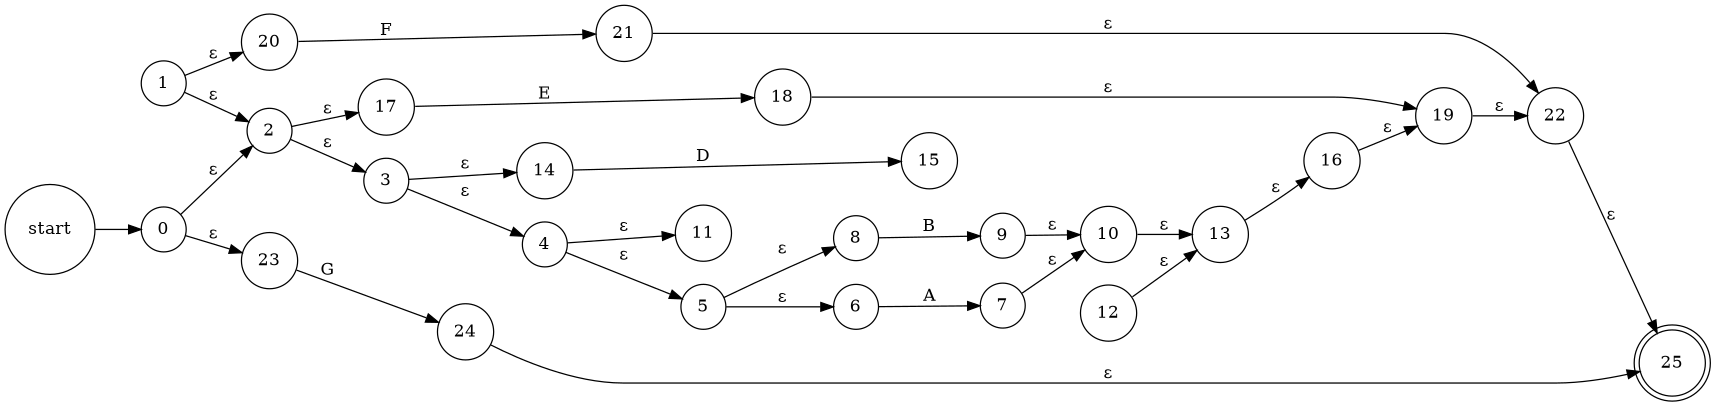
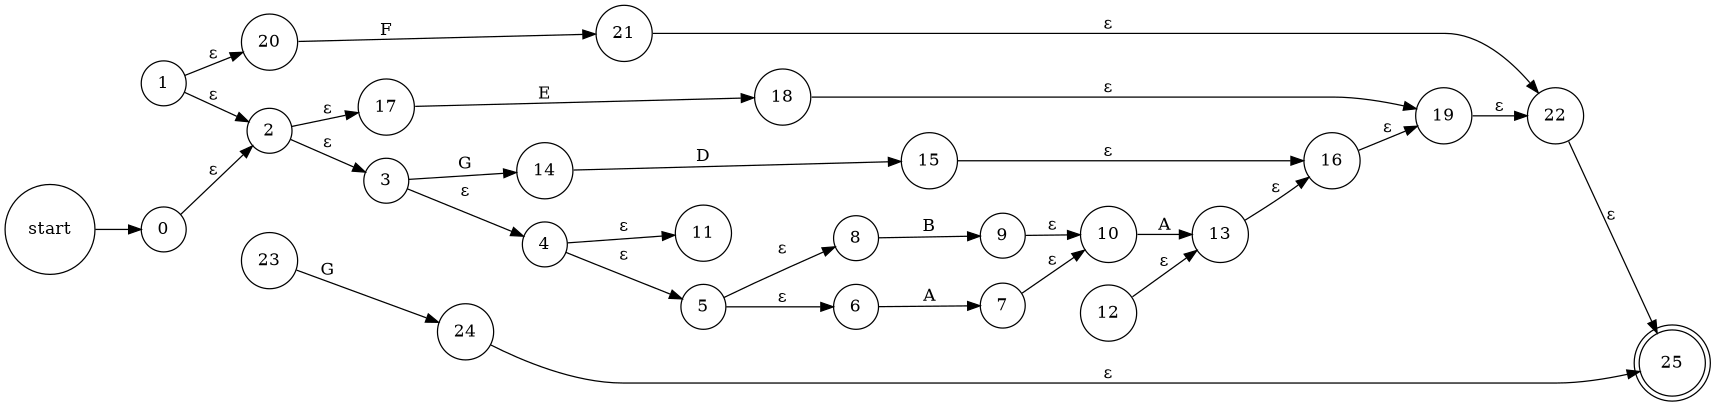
edge "15" -> "16": added, label "ε"
edge "3" -> "14": label "ε" -> "G"
edge "10" -> "13": label "ε" -> "A"
edge "0" -> "23": removed, label "ε"
